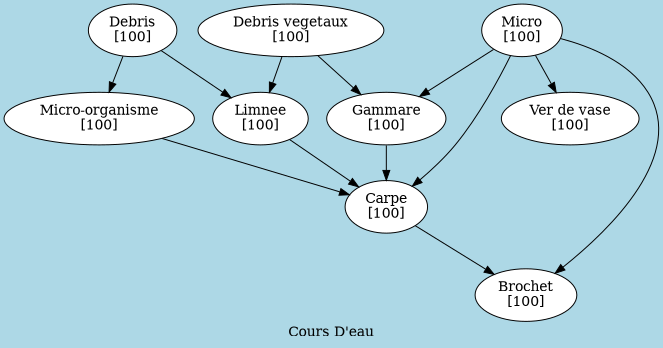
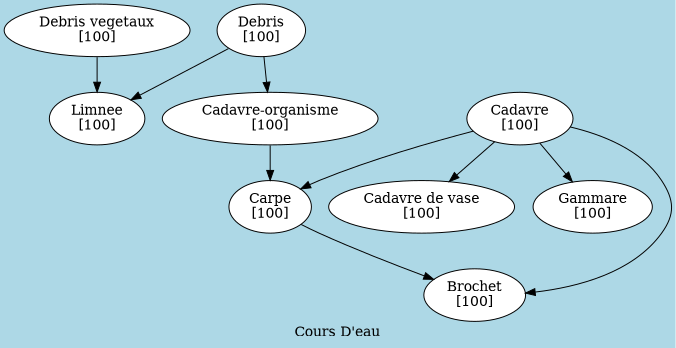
node "Micro [100]": label "Micro [100]" -> "Cadavre [100]"
edge "Debris vegetaux [100]" -> "Gammare [100]": removed
node "Micro-organisme [100]": label "Micro-organisme [100]" -> "Cadavre-organisme [100]"
node "Ver de vase [100]": label "Ver de vase [100]" -> "Cadavre de vase [100]"
edge "Gammare [100]" -> "Carpe [100]": removed
edge "Limnee [100]" -> "Carpe [100]": removed
